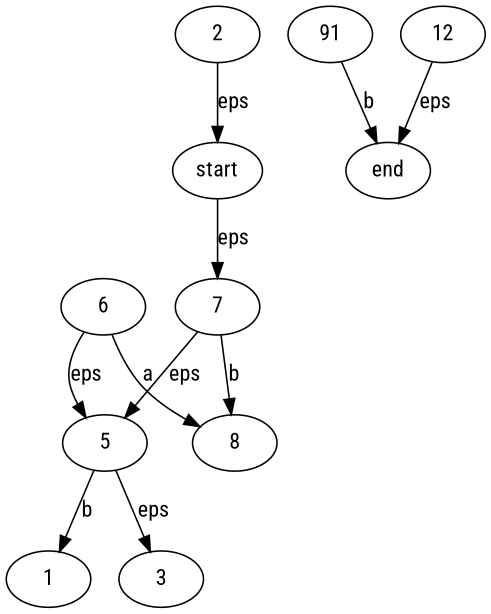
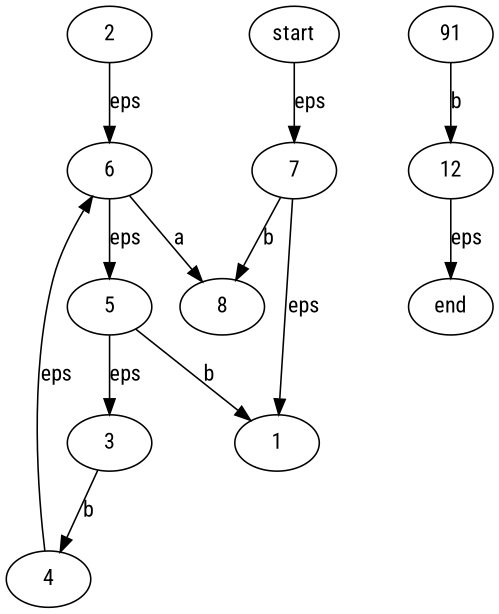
edge "2" -> "start": now "2" -> "6"
edge "91" -> "end": now "91" -> "12"
edge "7" -> "5": now "7" -> "1"
node "4": added
